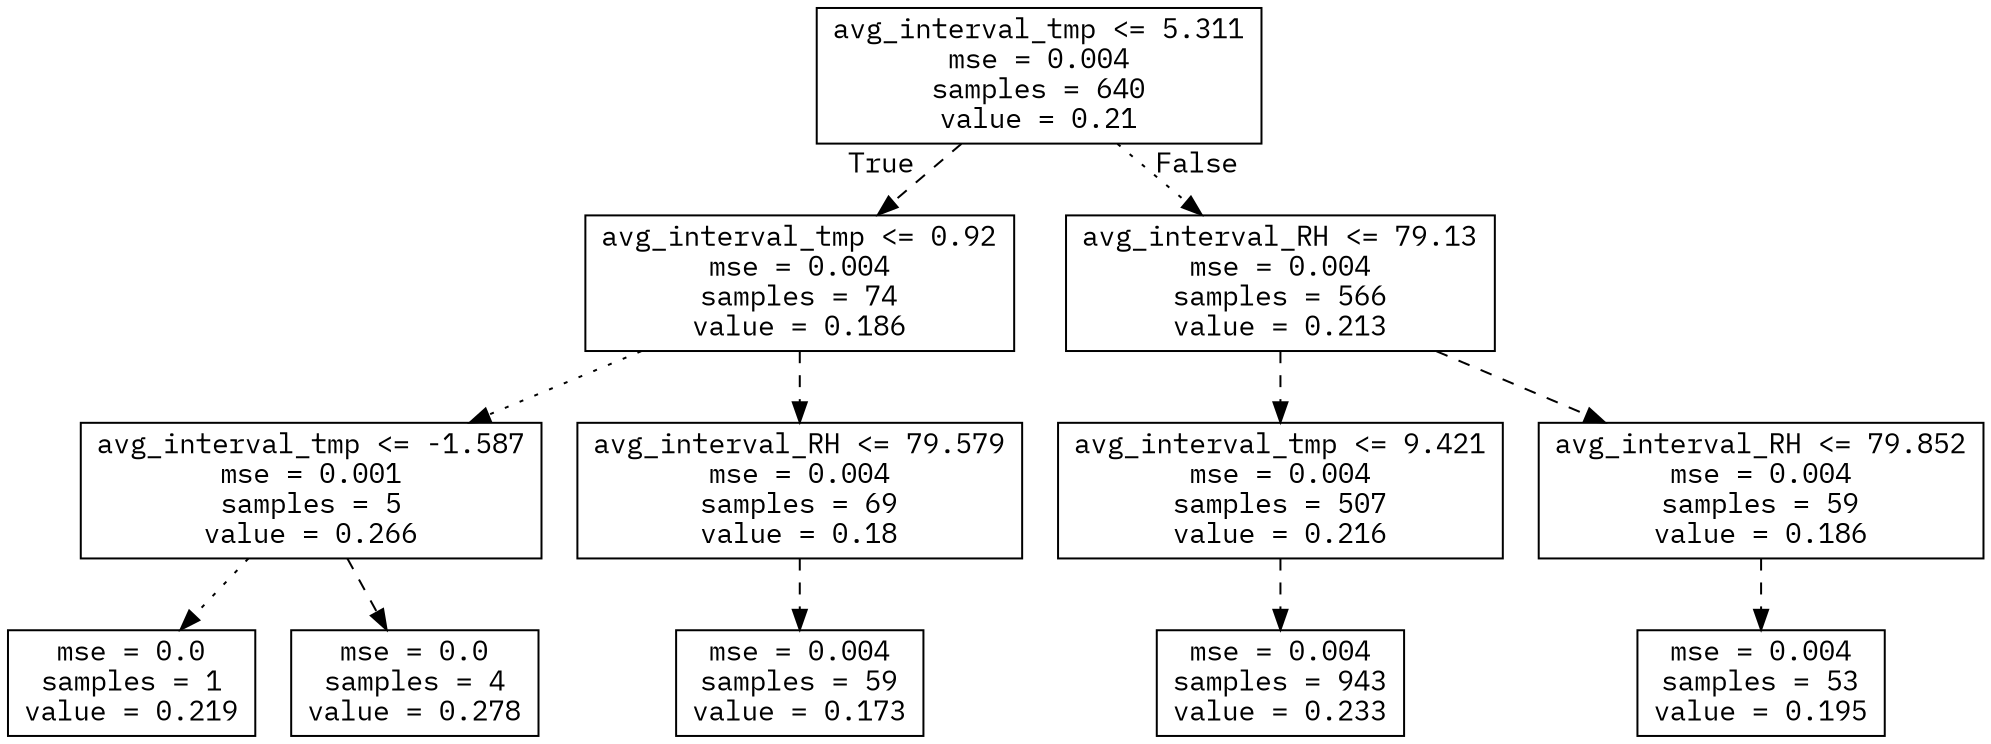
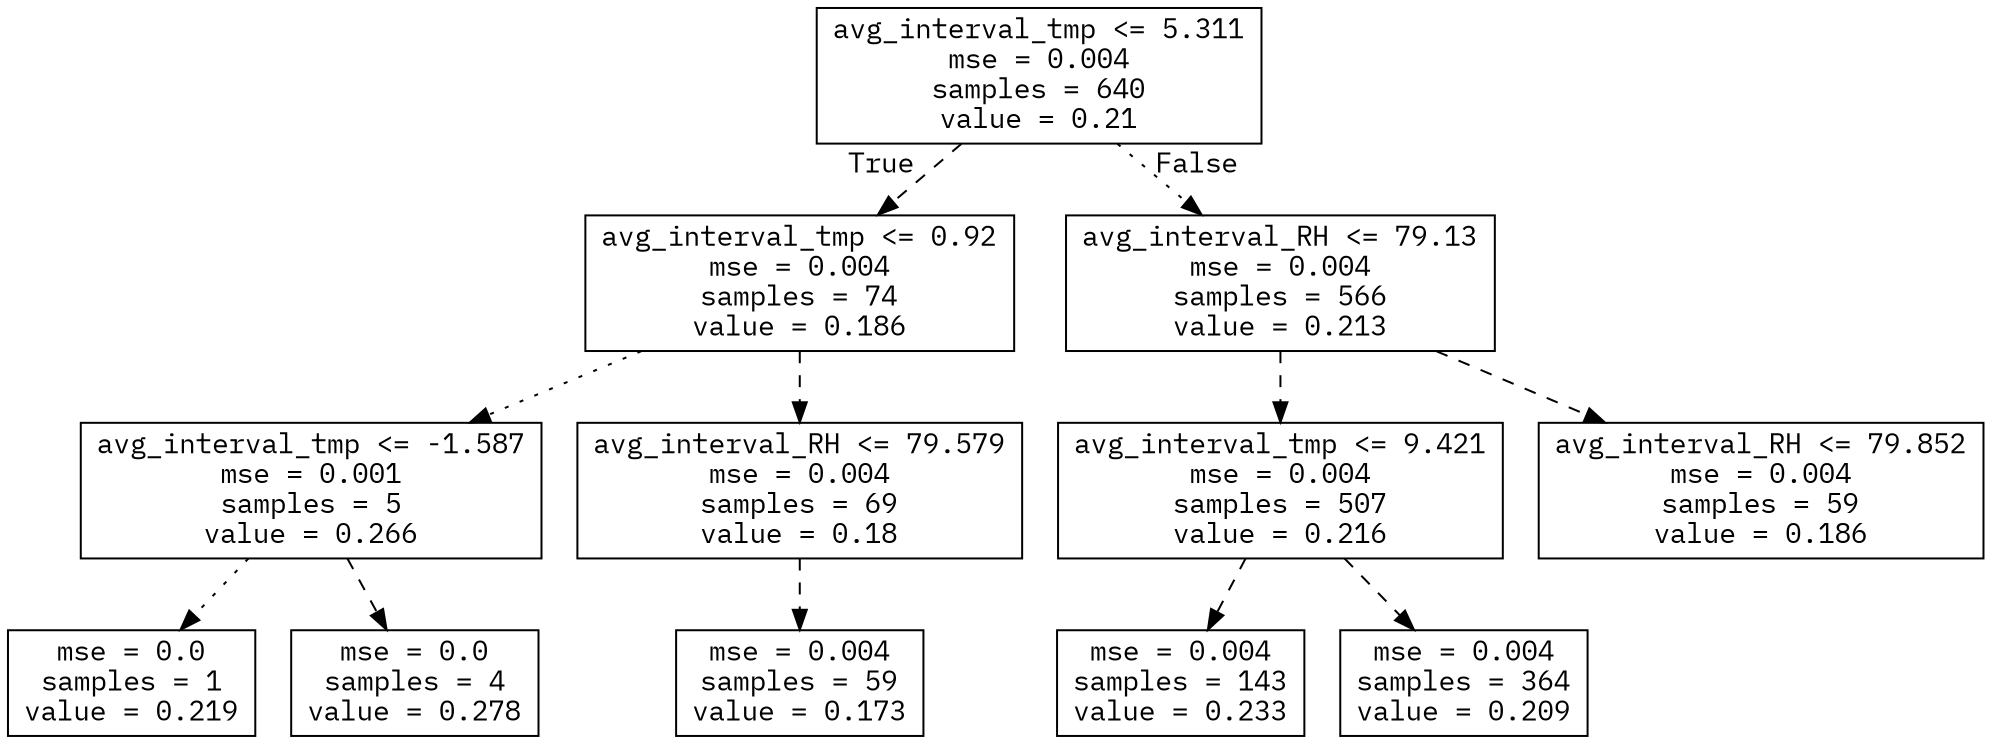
node "mse = 0.004 samples = 943 value = 0.233": label "mse = 0.004 samples = 943 value = 0.233" -> "mse = 0.004 samples = 143 value = 0.233"
node "mse = 0.004 samples = 364 value = 0.209": added
node "mse = 0.004 samples = 53 value = 0.195": removed
